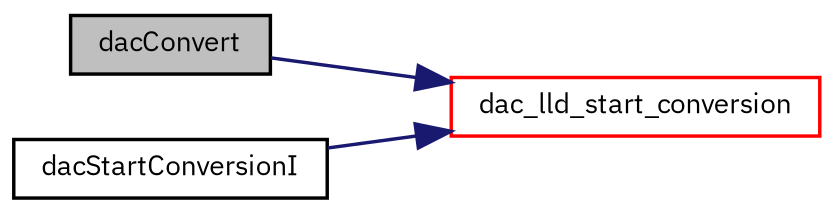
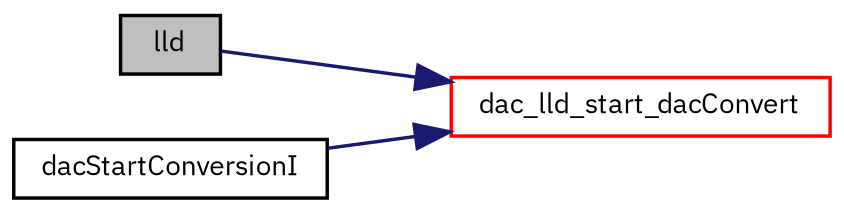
node "dacConvert": label "dacConvert" -> "lld"
node "dac_lld_start_conversion": label "dac_lld_start_conversion" -> "dac_lld_start_dacConvert"
